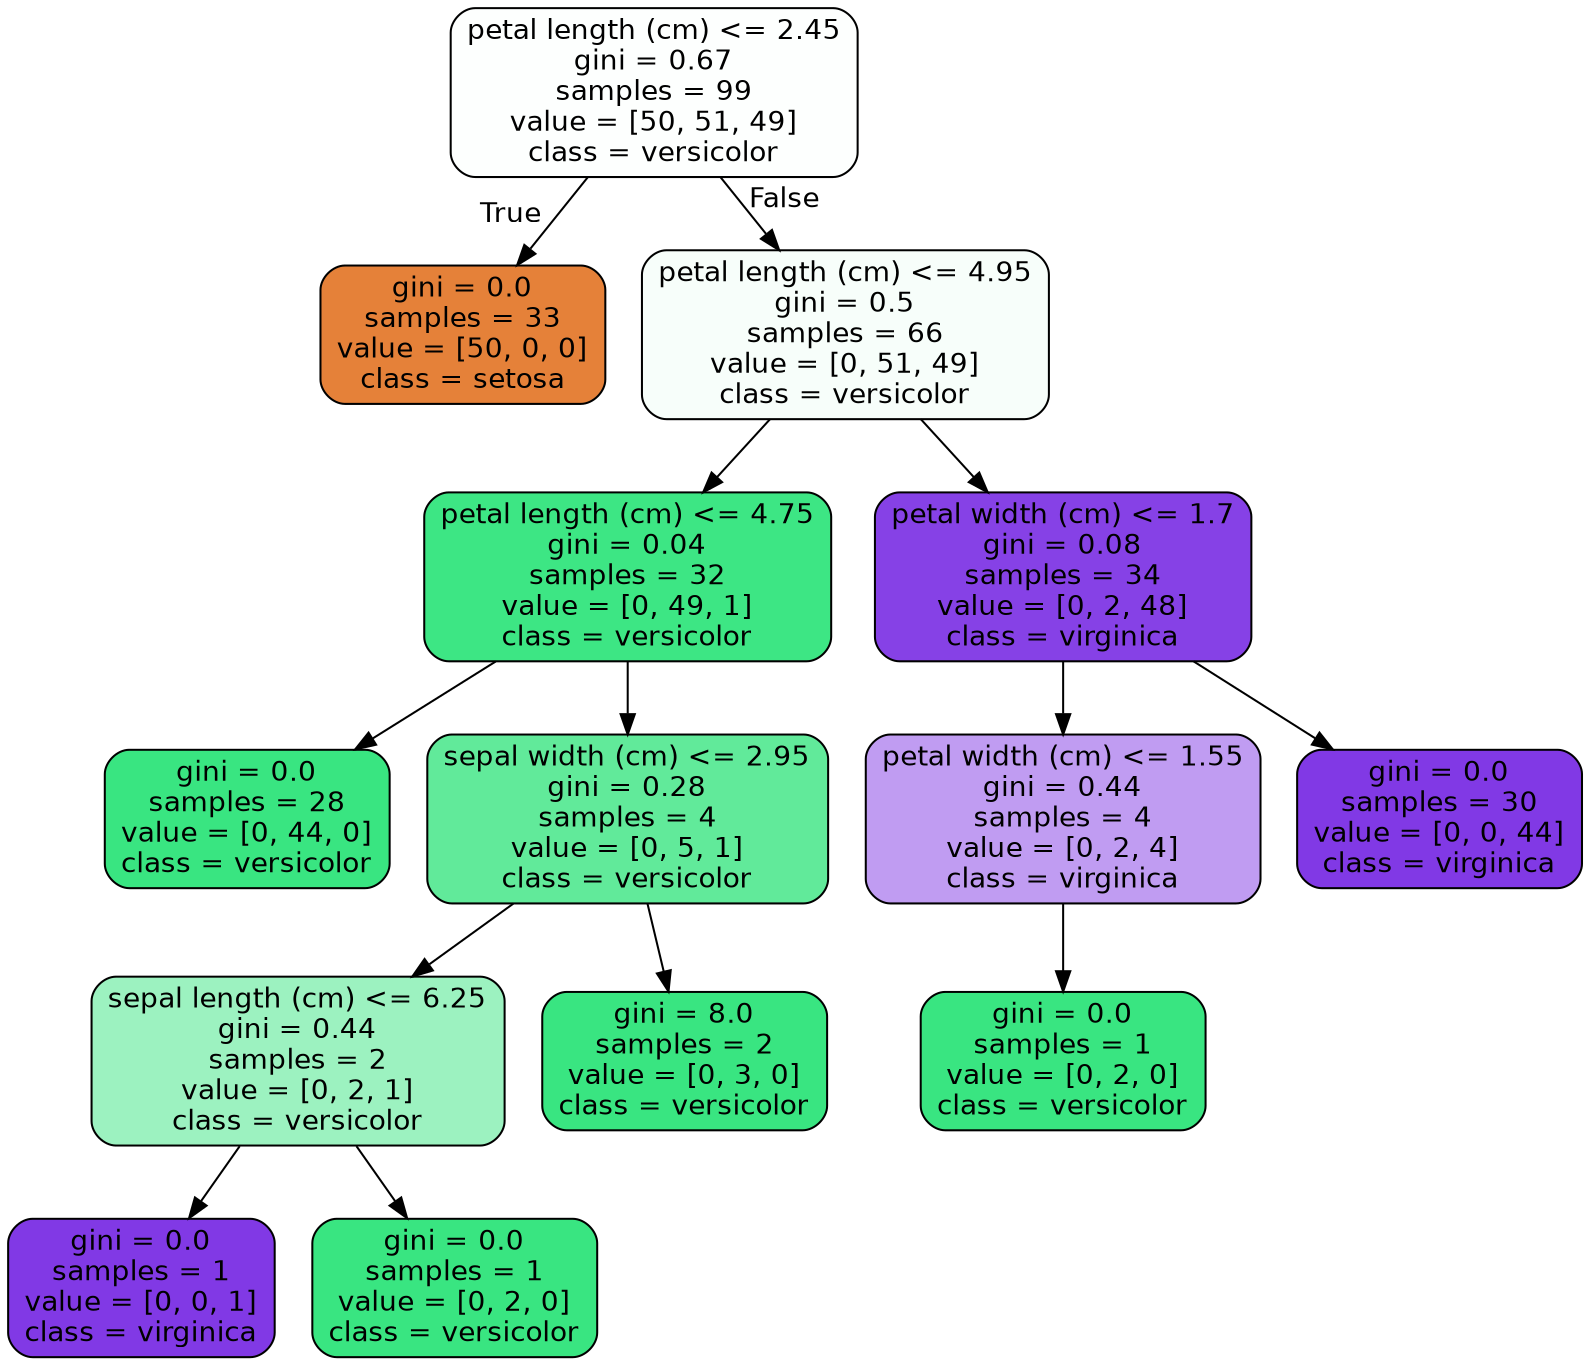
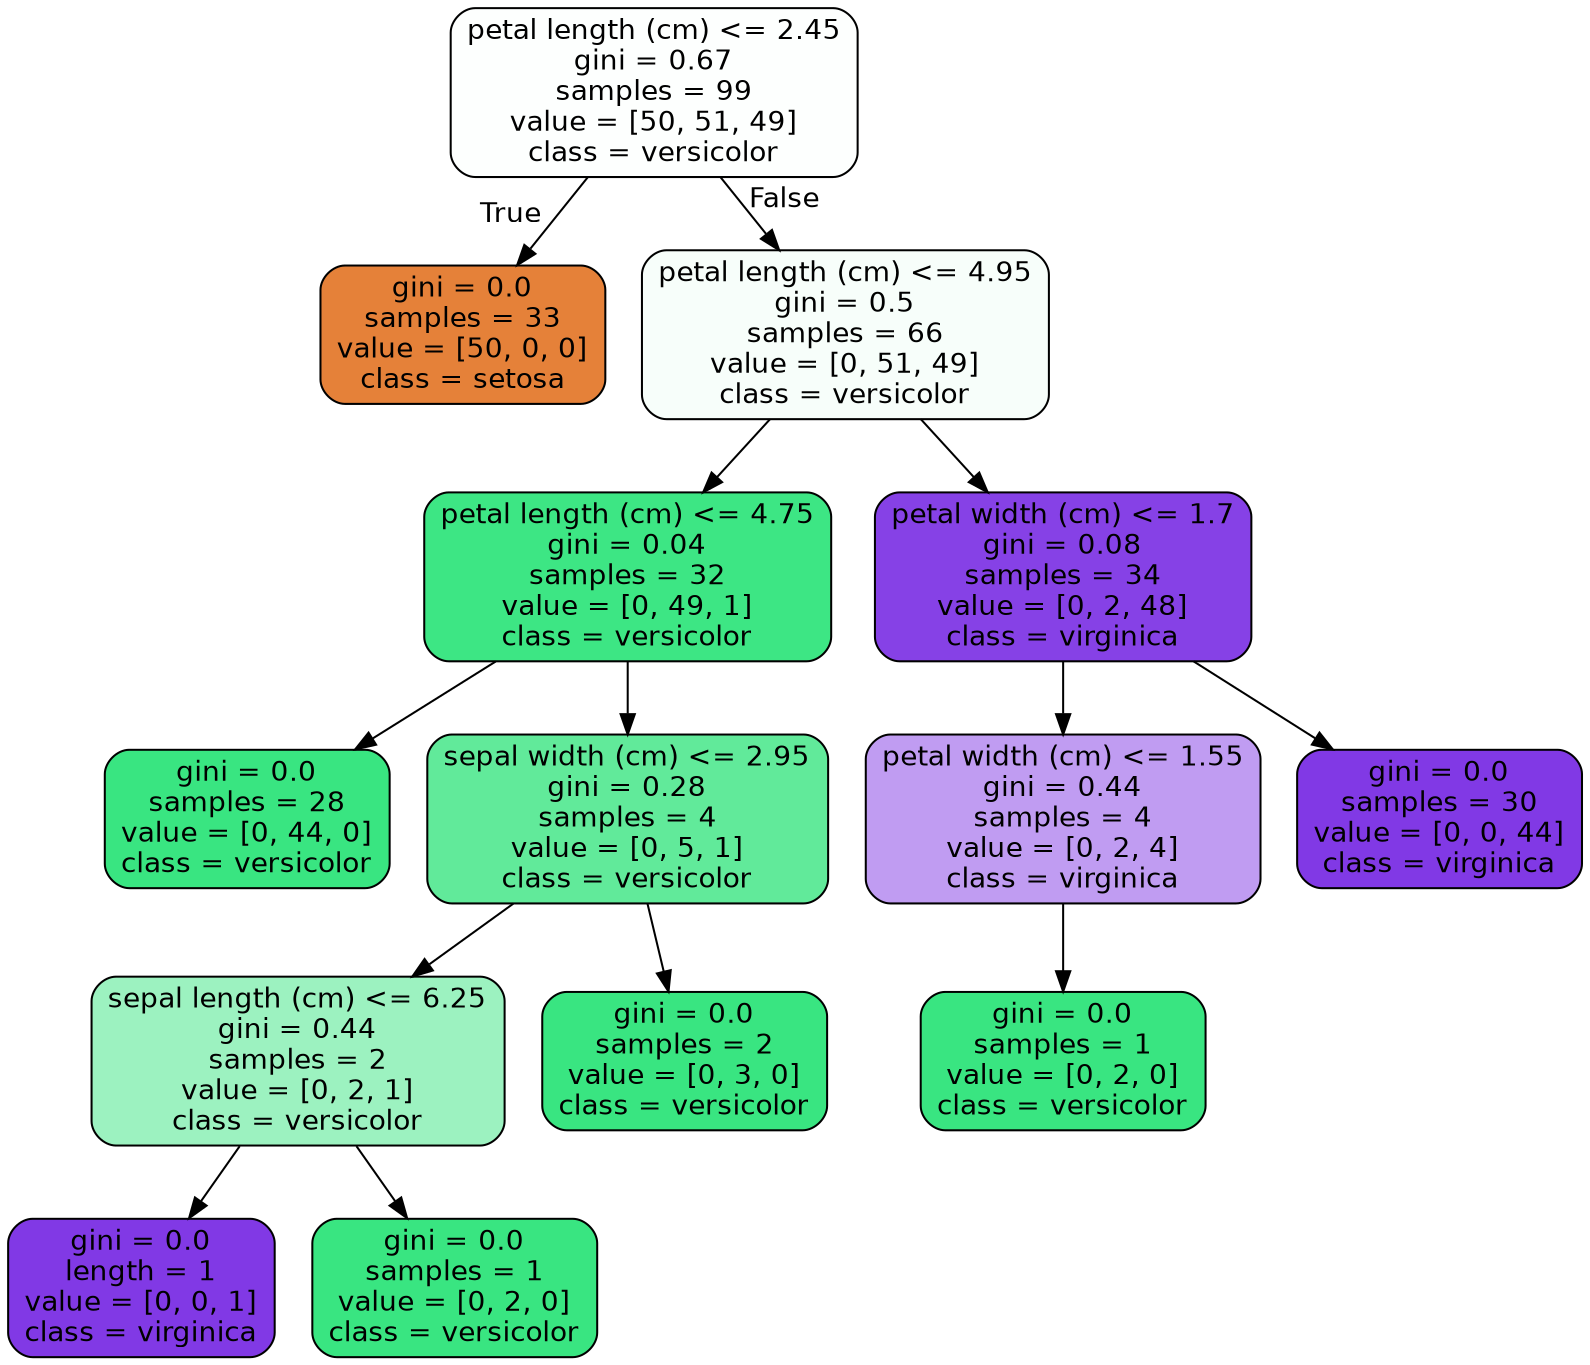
node "gini = 8.0 samples = 2 value = [0, 3, 0] class = versicolor": label "gini = 8.0 samples = 2 value = [0, 3, 0] class = versicolor" -> "gini = 0.0 samples = 2 value = [0, 3, 0] class = versicolor"
node "gini = 0.0 samples = 1 value = [0, 0, 1] class = virginica": label "gini = 0.0 samples = 1 value = [0, 0, 1] class = virginica" -> "gini = 0.0 length = 1 value = [0, 0, 1] class = virginica"
